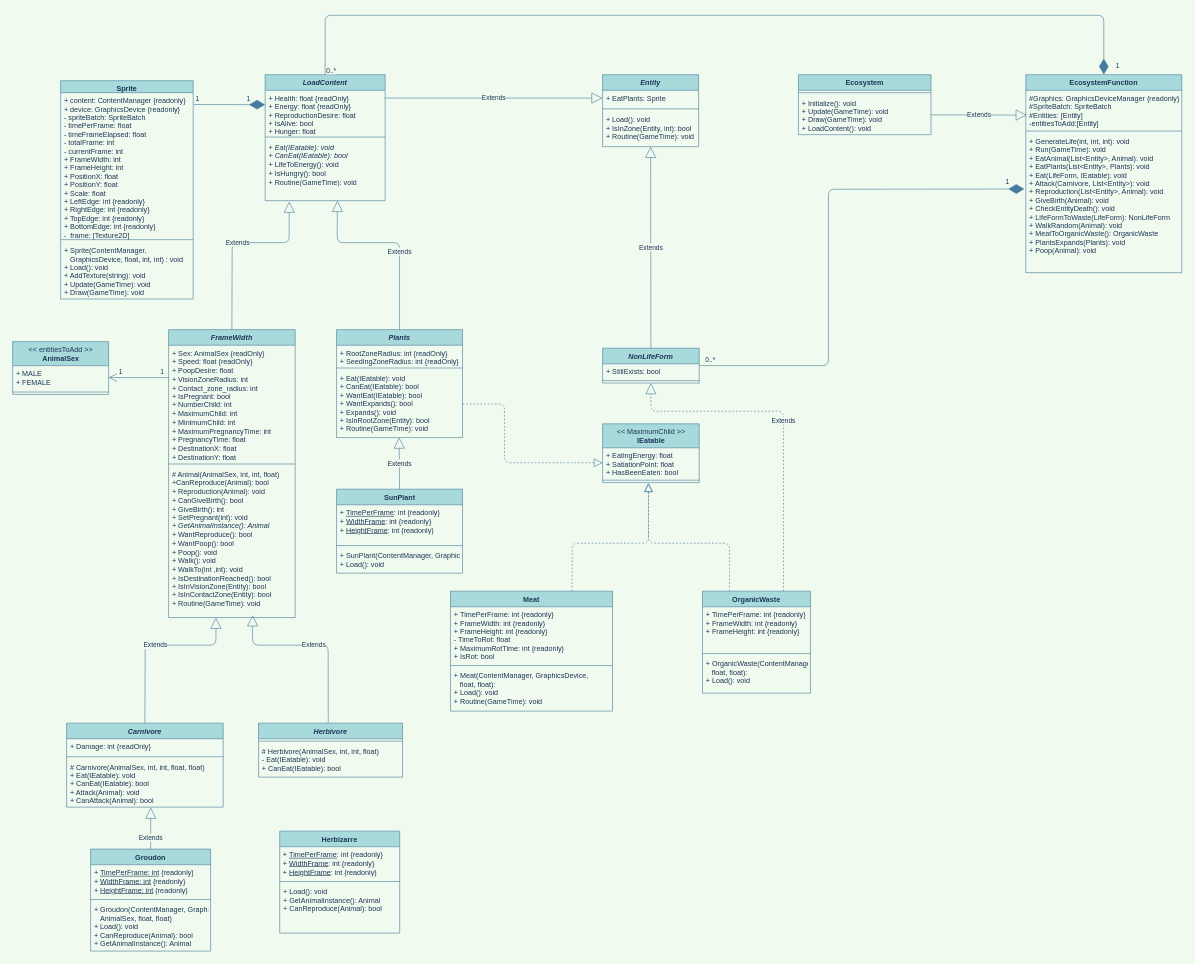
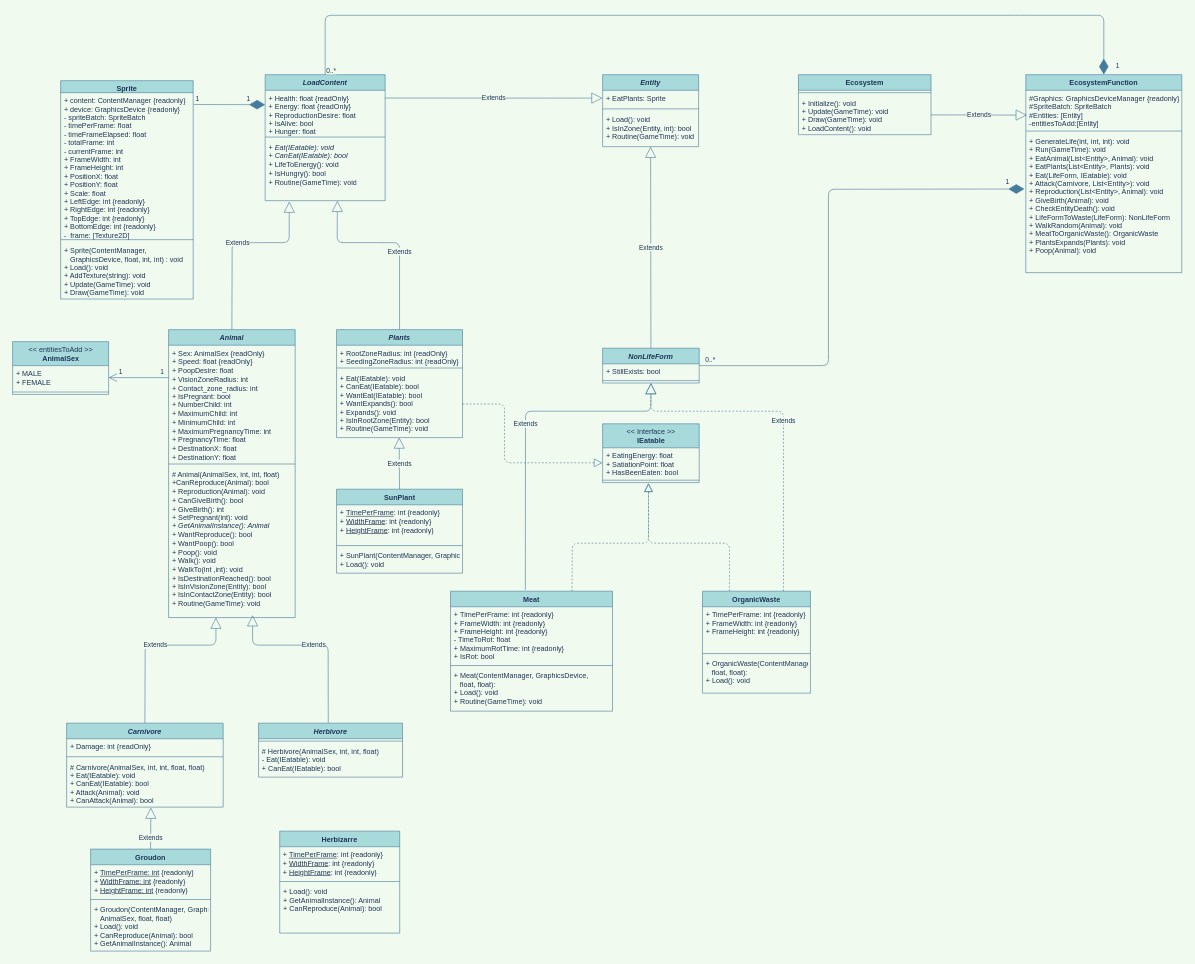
node "FrameWidth": label "FrameWidth" -> "Animal"
node "<< MaximumChild >> IEatable": label "<< MaximumChild >> IEatable" -> "<< Interface >> IEatable"
edge "Meat" -> "NonLifeForm": added, label "Extends"
